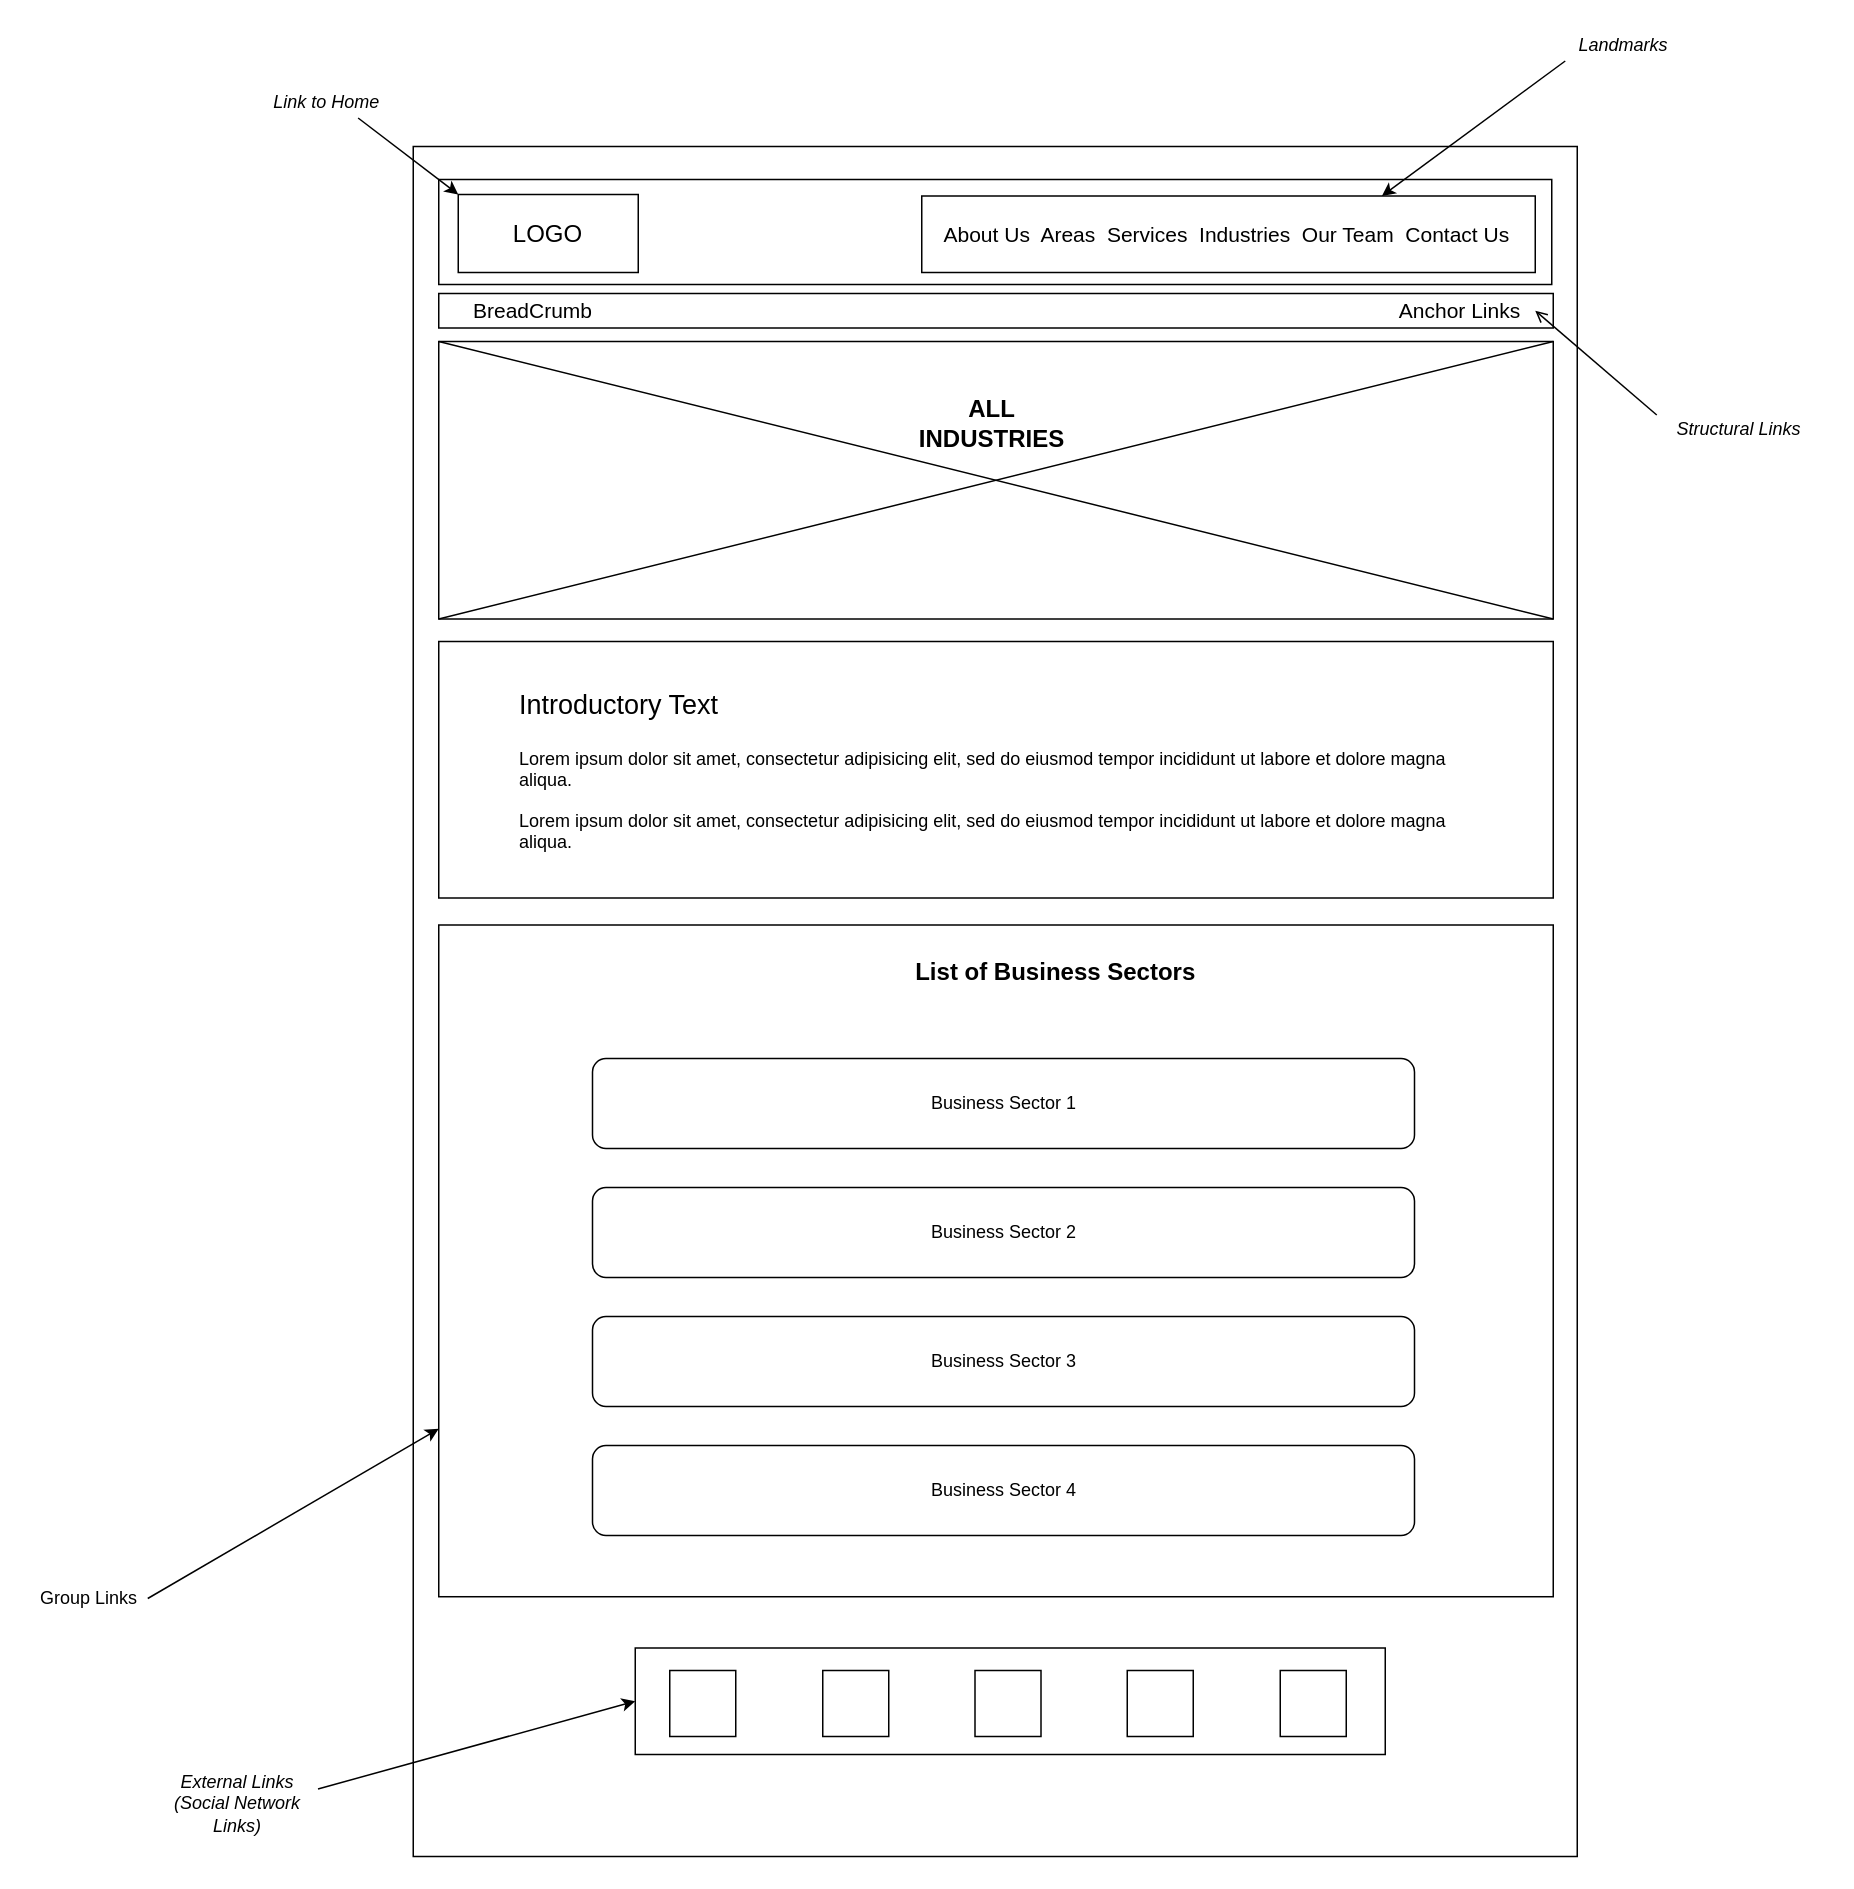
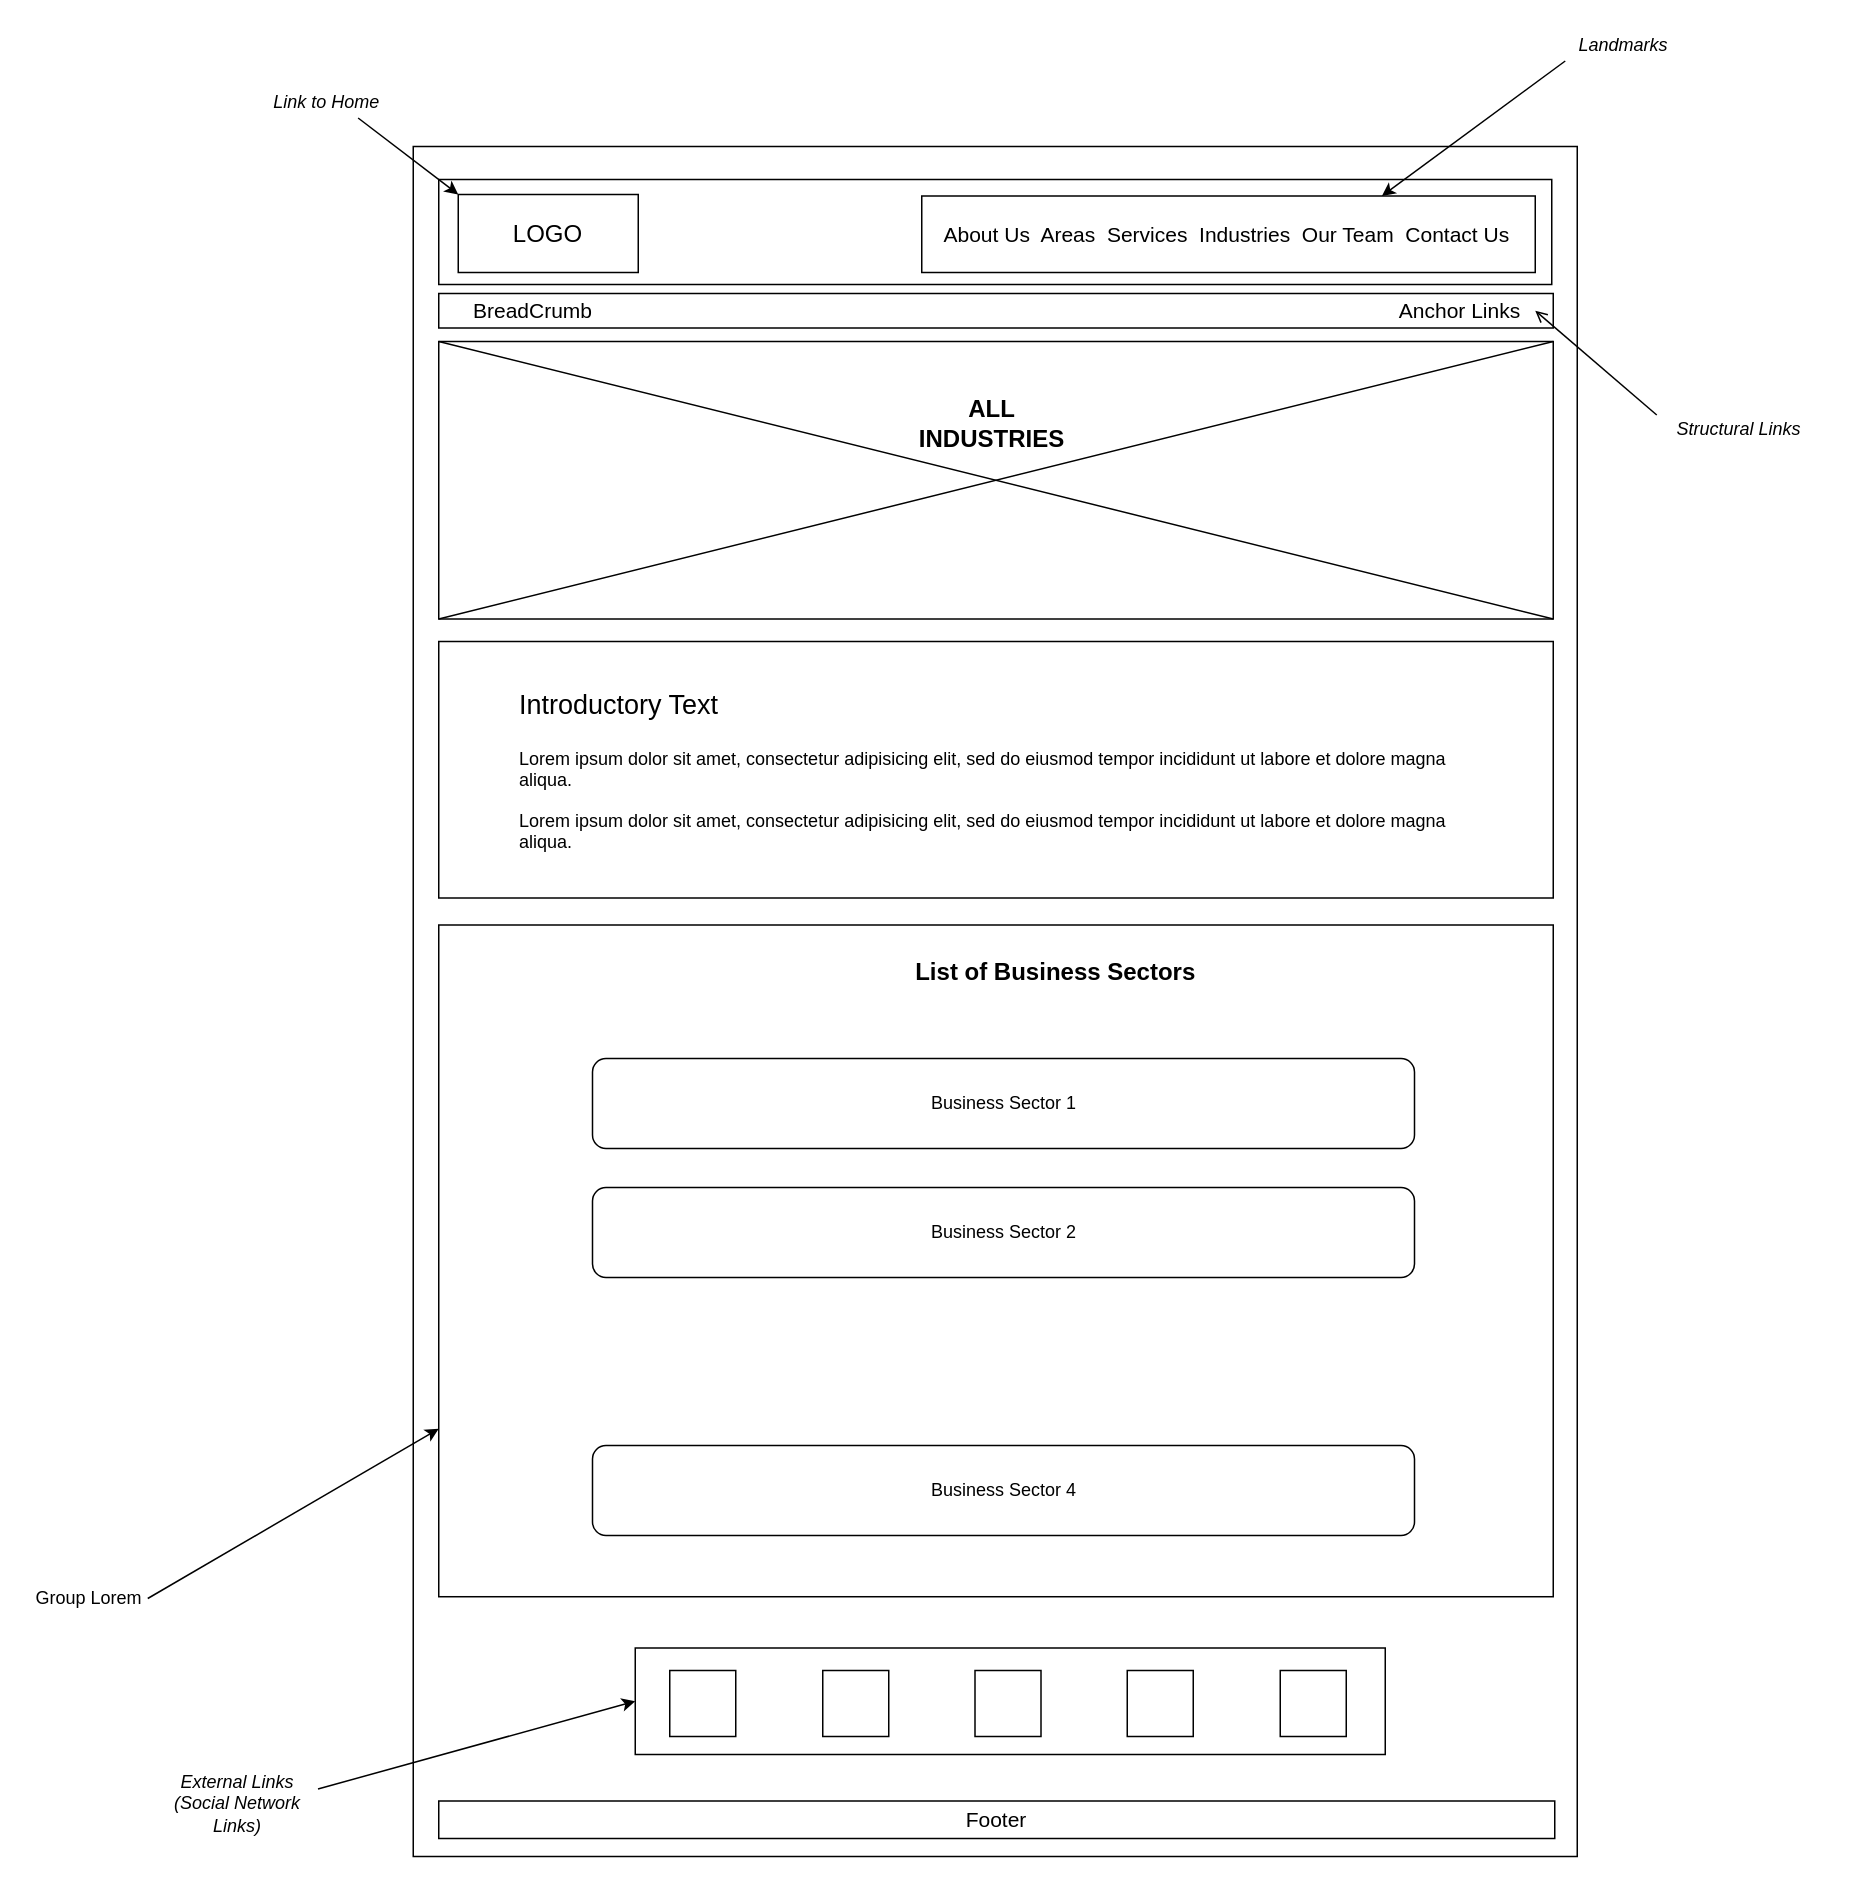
node "Business Sector 3": removed
node "Group Links": label "Group Links" -> "Group Lorem"
node "Footer": added
